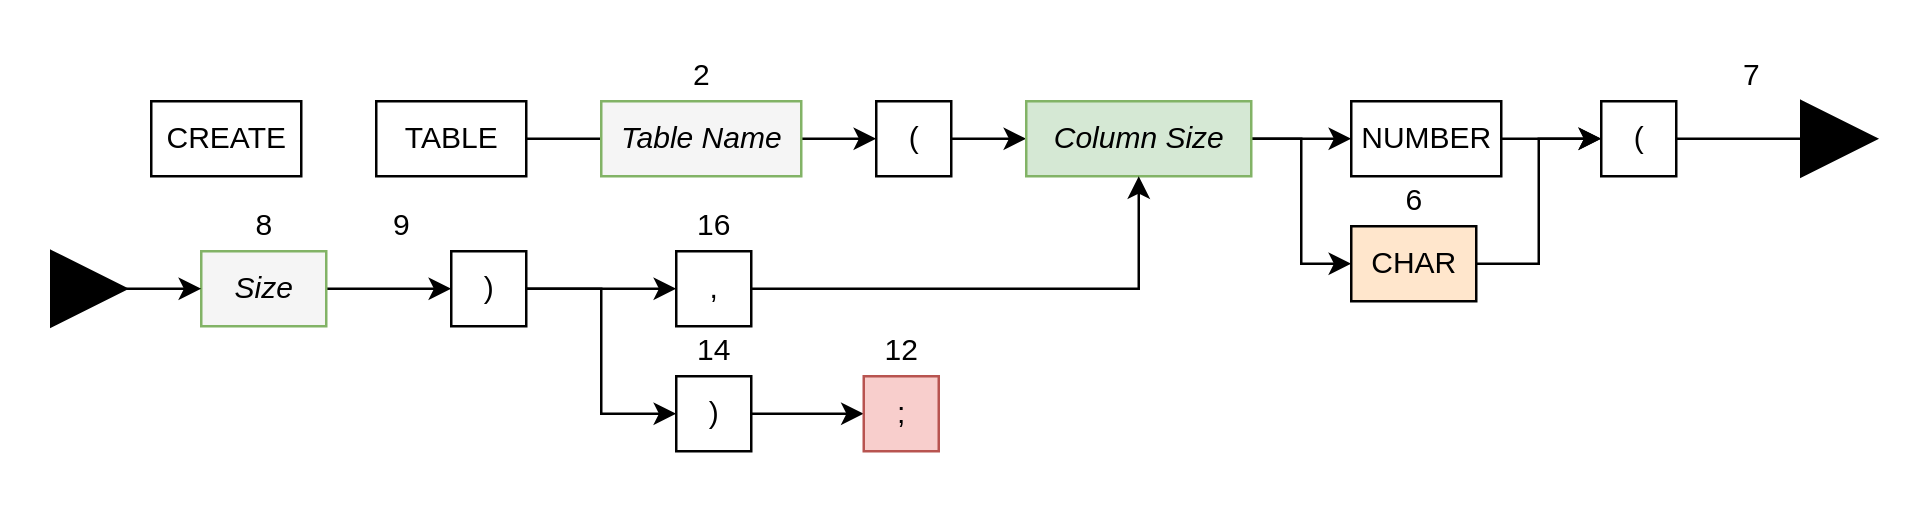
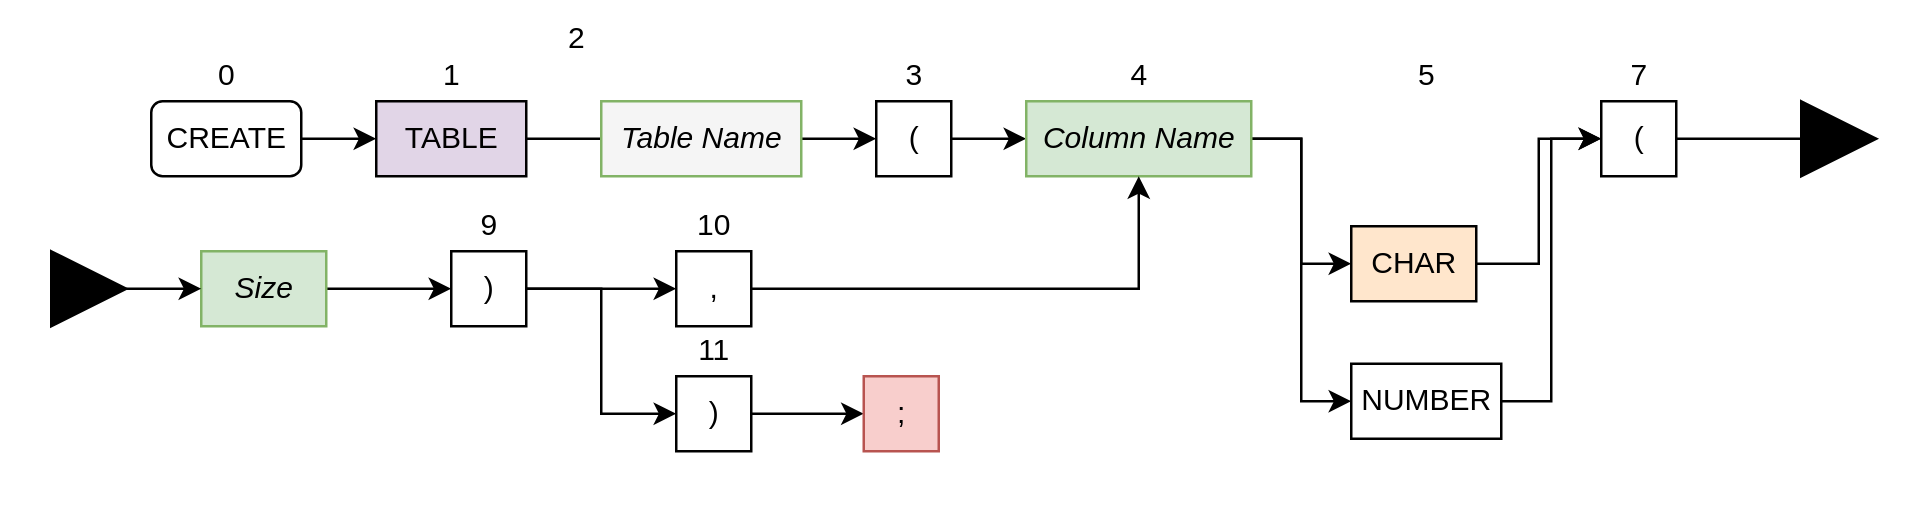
node "0": added
node "1": added
node "2": moved (701, 76) -> (576, 39)
node "3": added
node "4": added
node "5": added
node "7": moved (1751, 76) -> (1639, 76)
node "CREATE": shape rectangle -> rounded rectangle
edge "CREATE" -> "TABLE": added
node "TABLE": fillcolor #ffffff -> #e1d5e7
node "Column Size": label "Column Size" -> "Column Name"
node "NUMBER": moved (1426, 139) -> (1426, 401)
node "6": removed
node "8": removed
node "9": moved (401, 226) -> (489, 226)
node "16": label "16" -> "10"
node "Size": fillcolor #f5f5f5 -> #d5e8d4
node "14": label "14" -> "11"
node "12": removed
